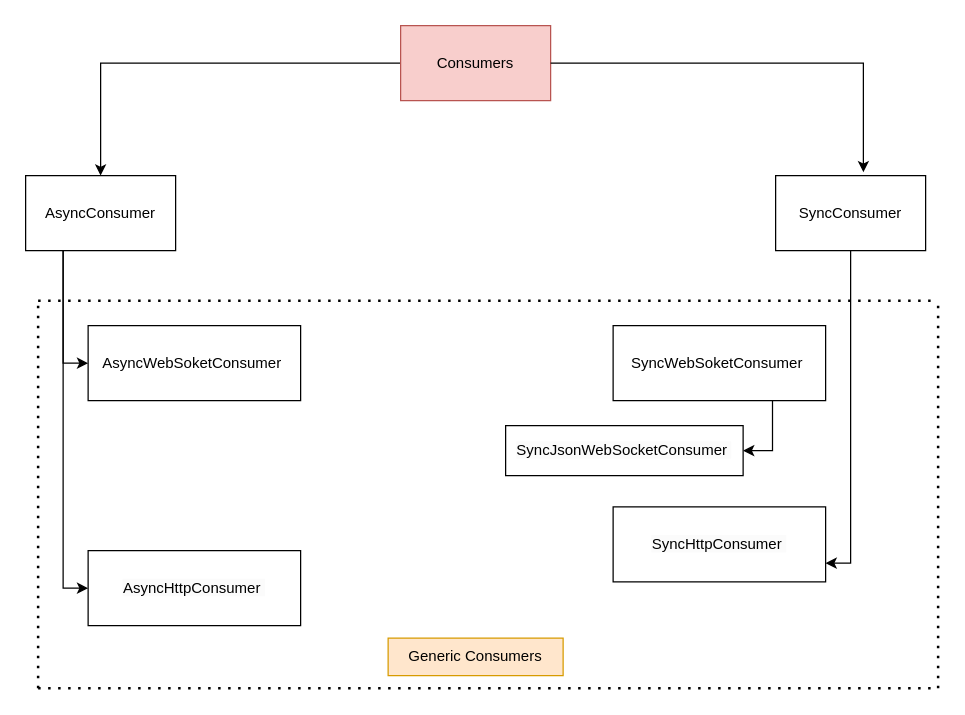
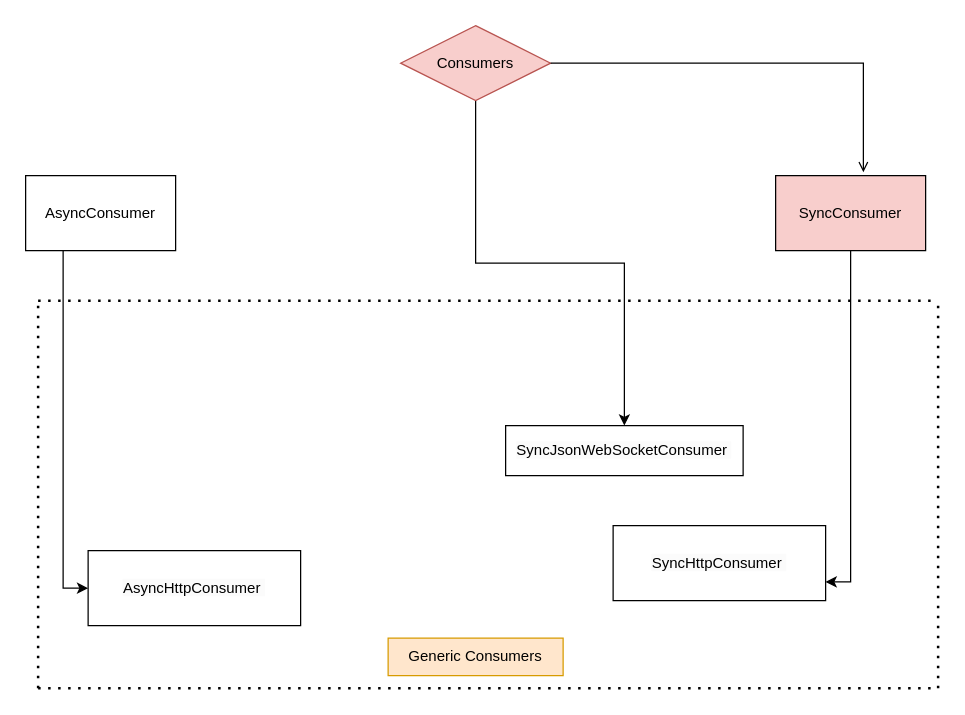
edge "Consumers" -> "AsyncConsumer": now "Consumers" -> "SyncJsonWebSocketConsumer"
node "Consumers": shape rectangle -> diamond
edge "Consumers" -> "SyncConsumer": arrowhead classic -> open
node "SyncConsumer": fillcolor #ffffff -> #f8cecc
edge "AsyncConsumer" -> "AsyncWebSoketConsumer": removed
node "AsyncWebSoketConsumer": removed
node "SyncWebSoketConsumer": removed
edge "SyncWebSoketConsumer" -> "SyncJsonWebSocketConsumer": removed
node "SyncHttpConsumer": moved (719, 544) -> (719, 563)
